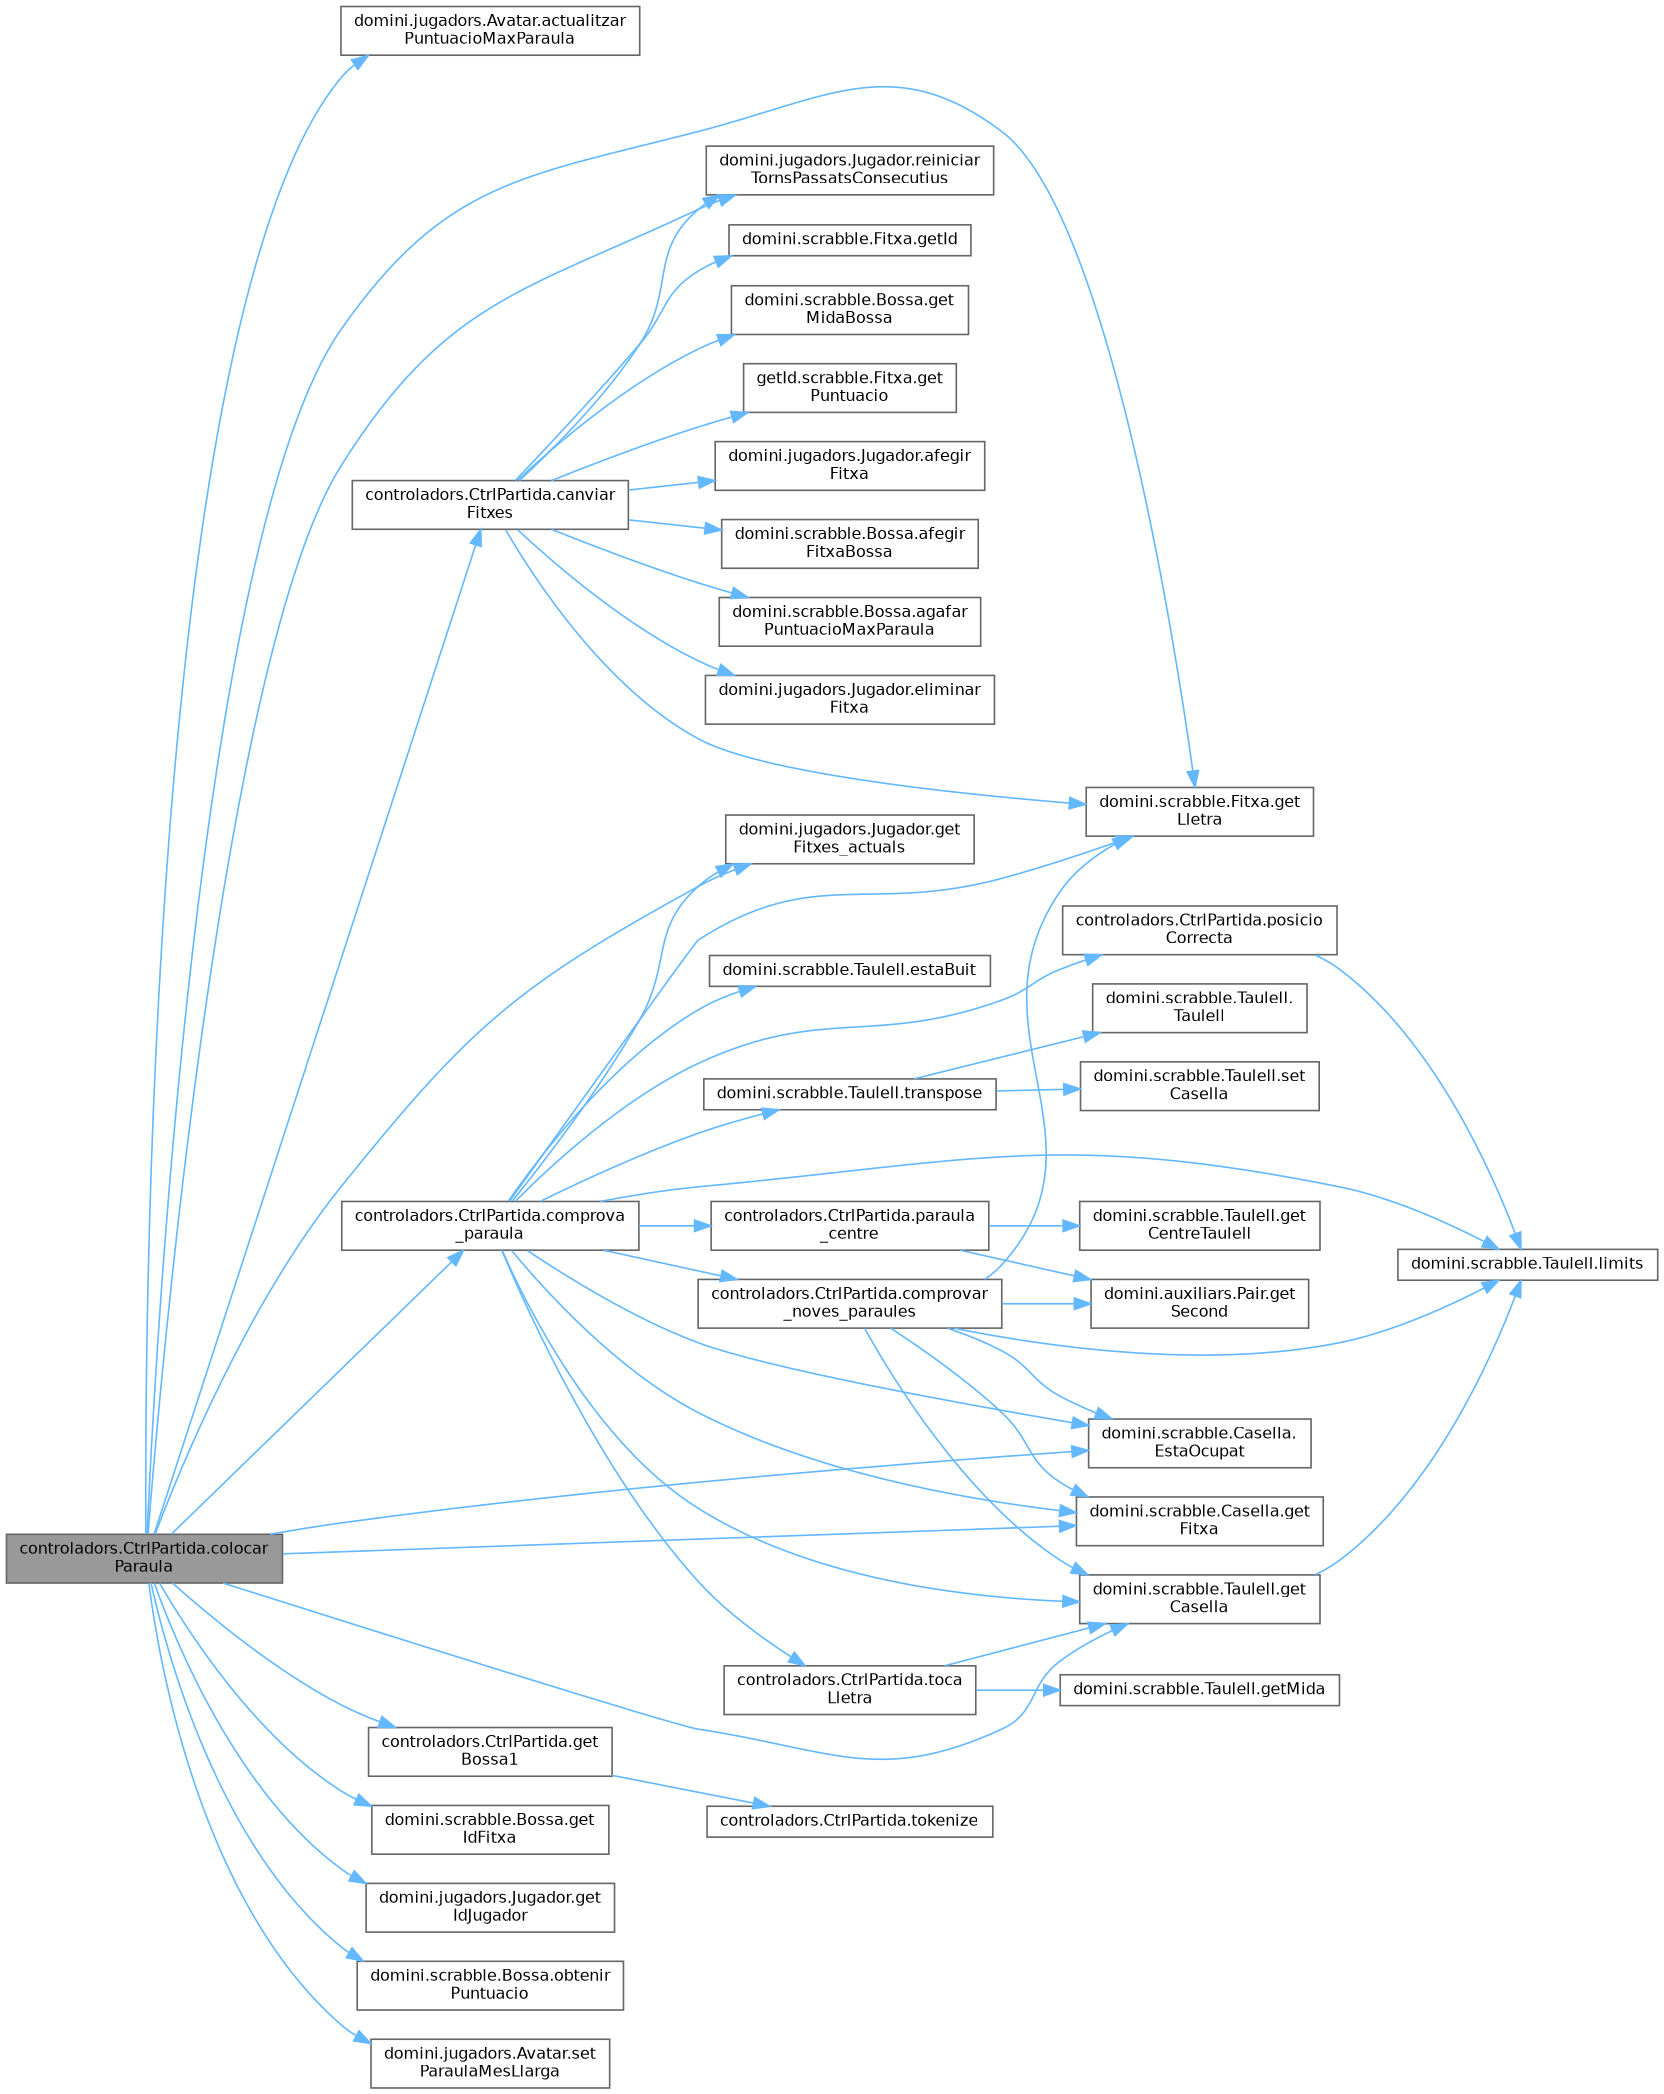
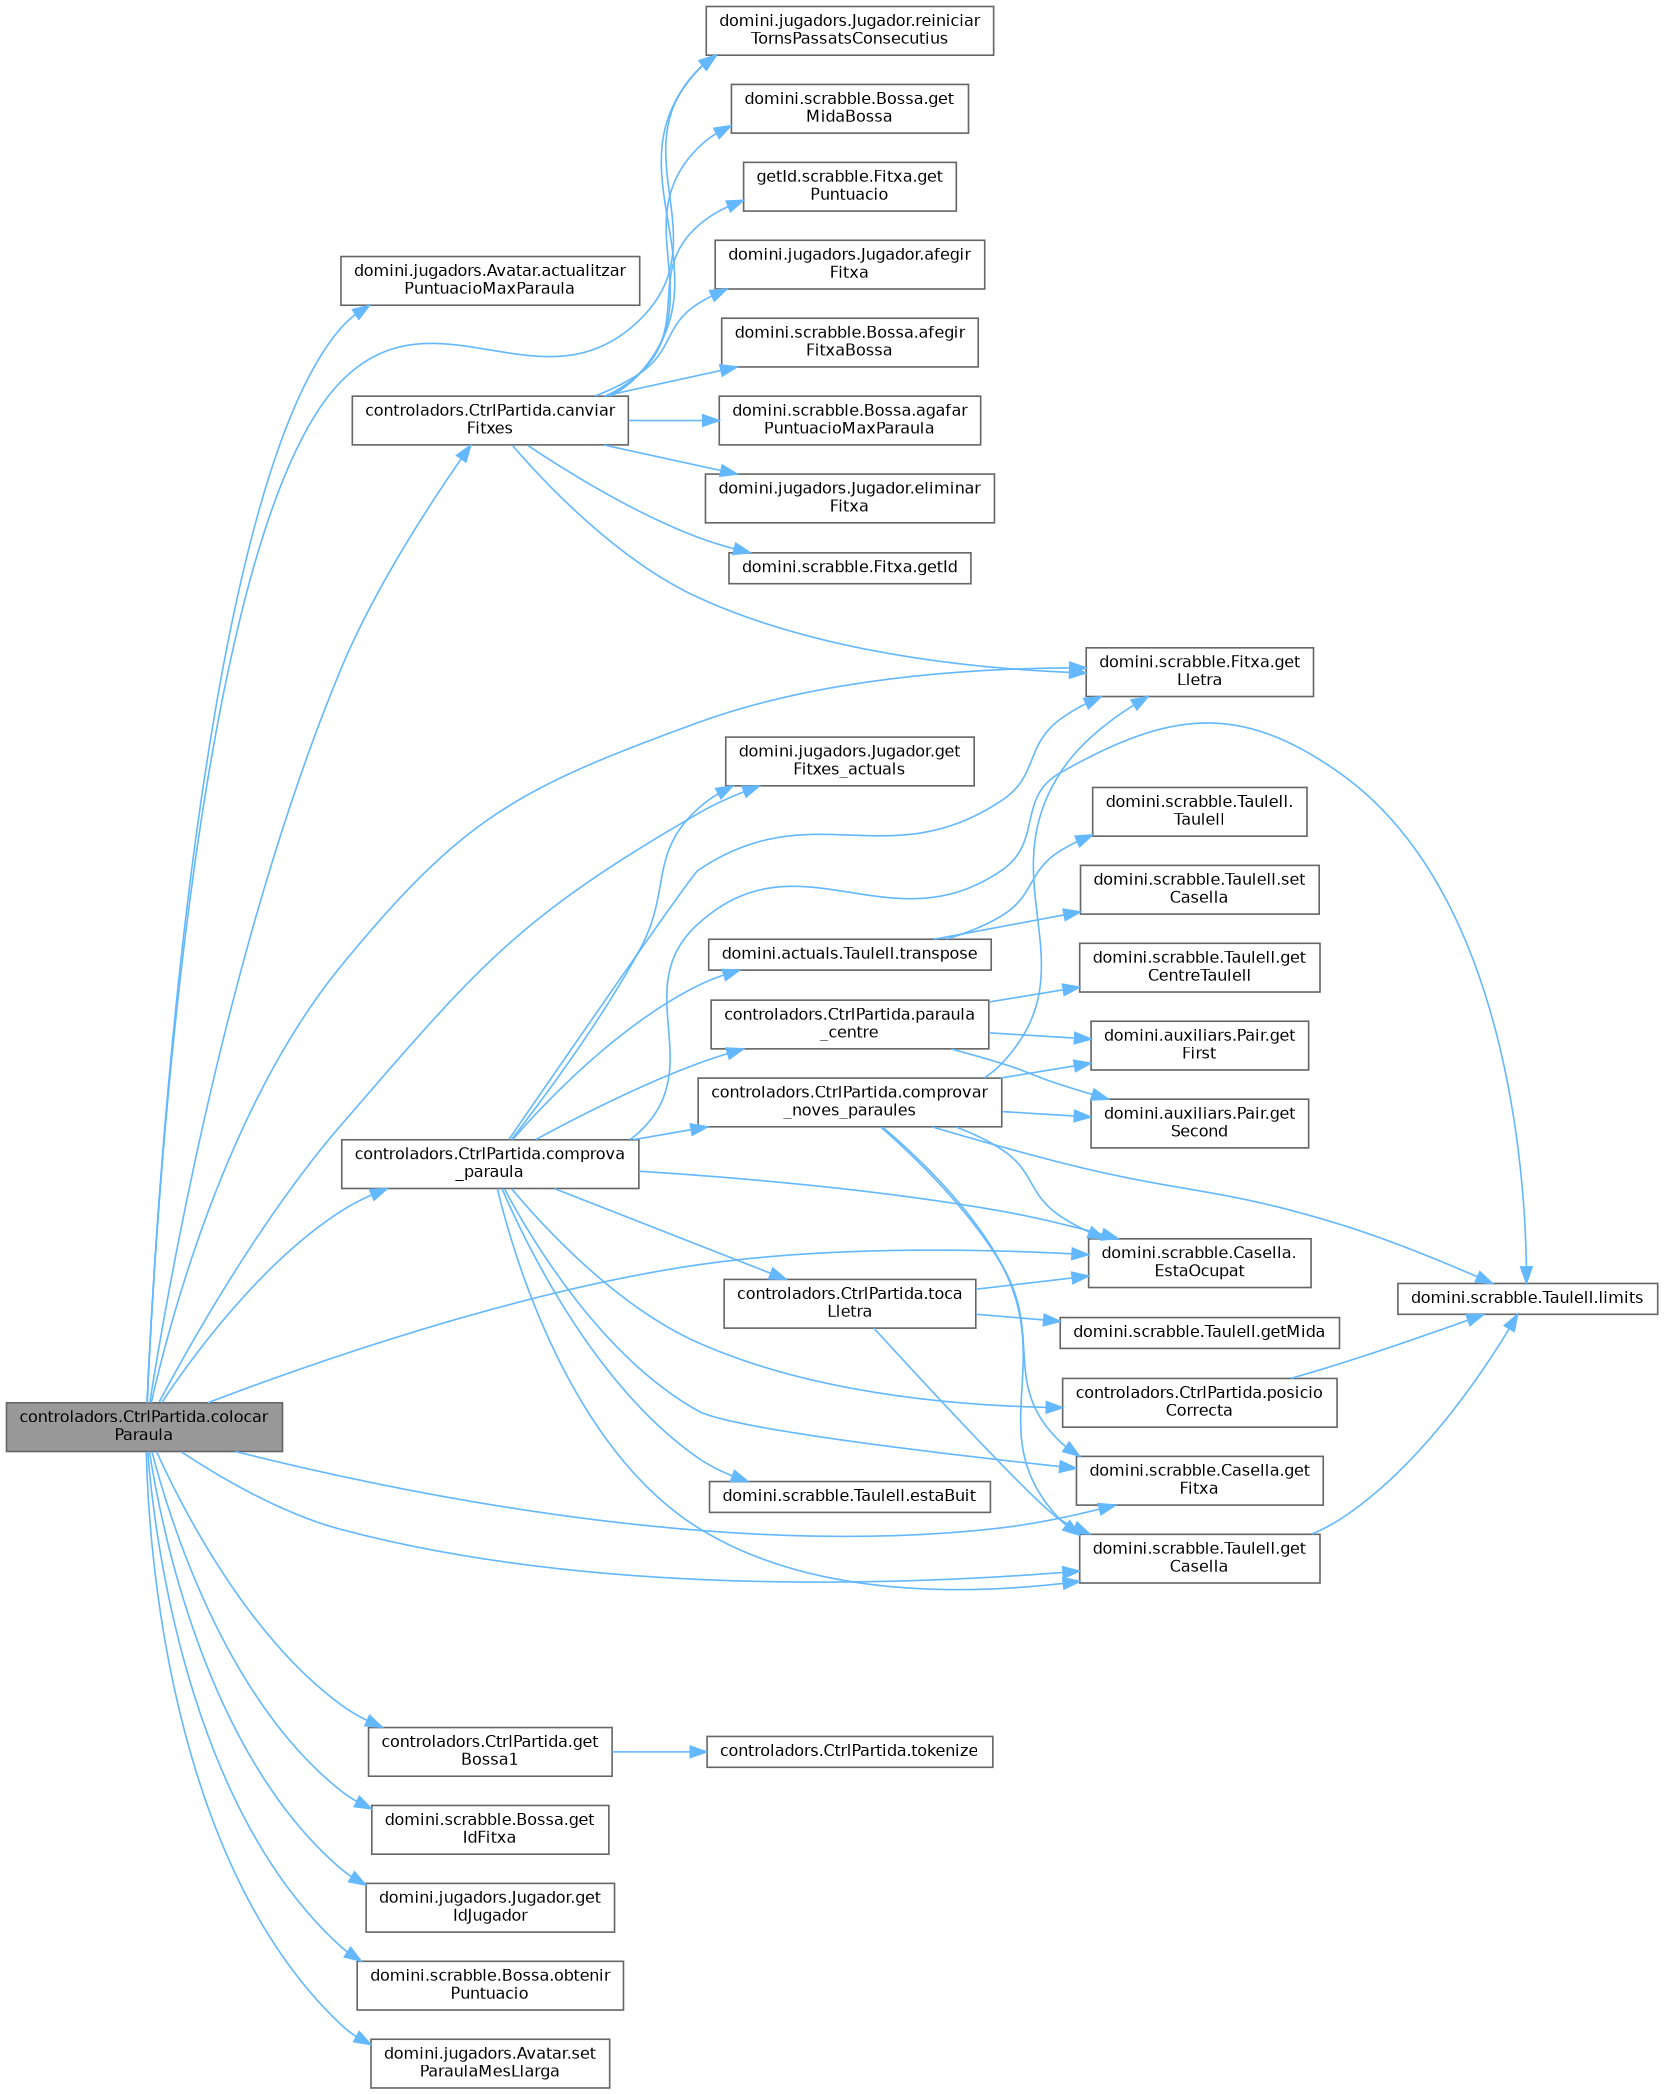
node "domini.auxiliars.Pair.get First": added
node "domini.scrabble.Taulell.transpose": label "domini.scrabble.Taulell.transpose" -> "domini.actuals.Taulell.transpose"
edge "controladors.CtrlPartida.toca Lletra" -> "domini.scrabble.Casella. EstaOcupat": added
